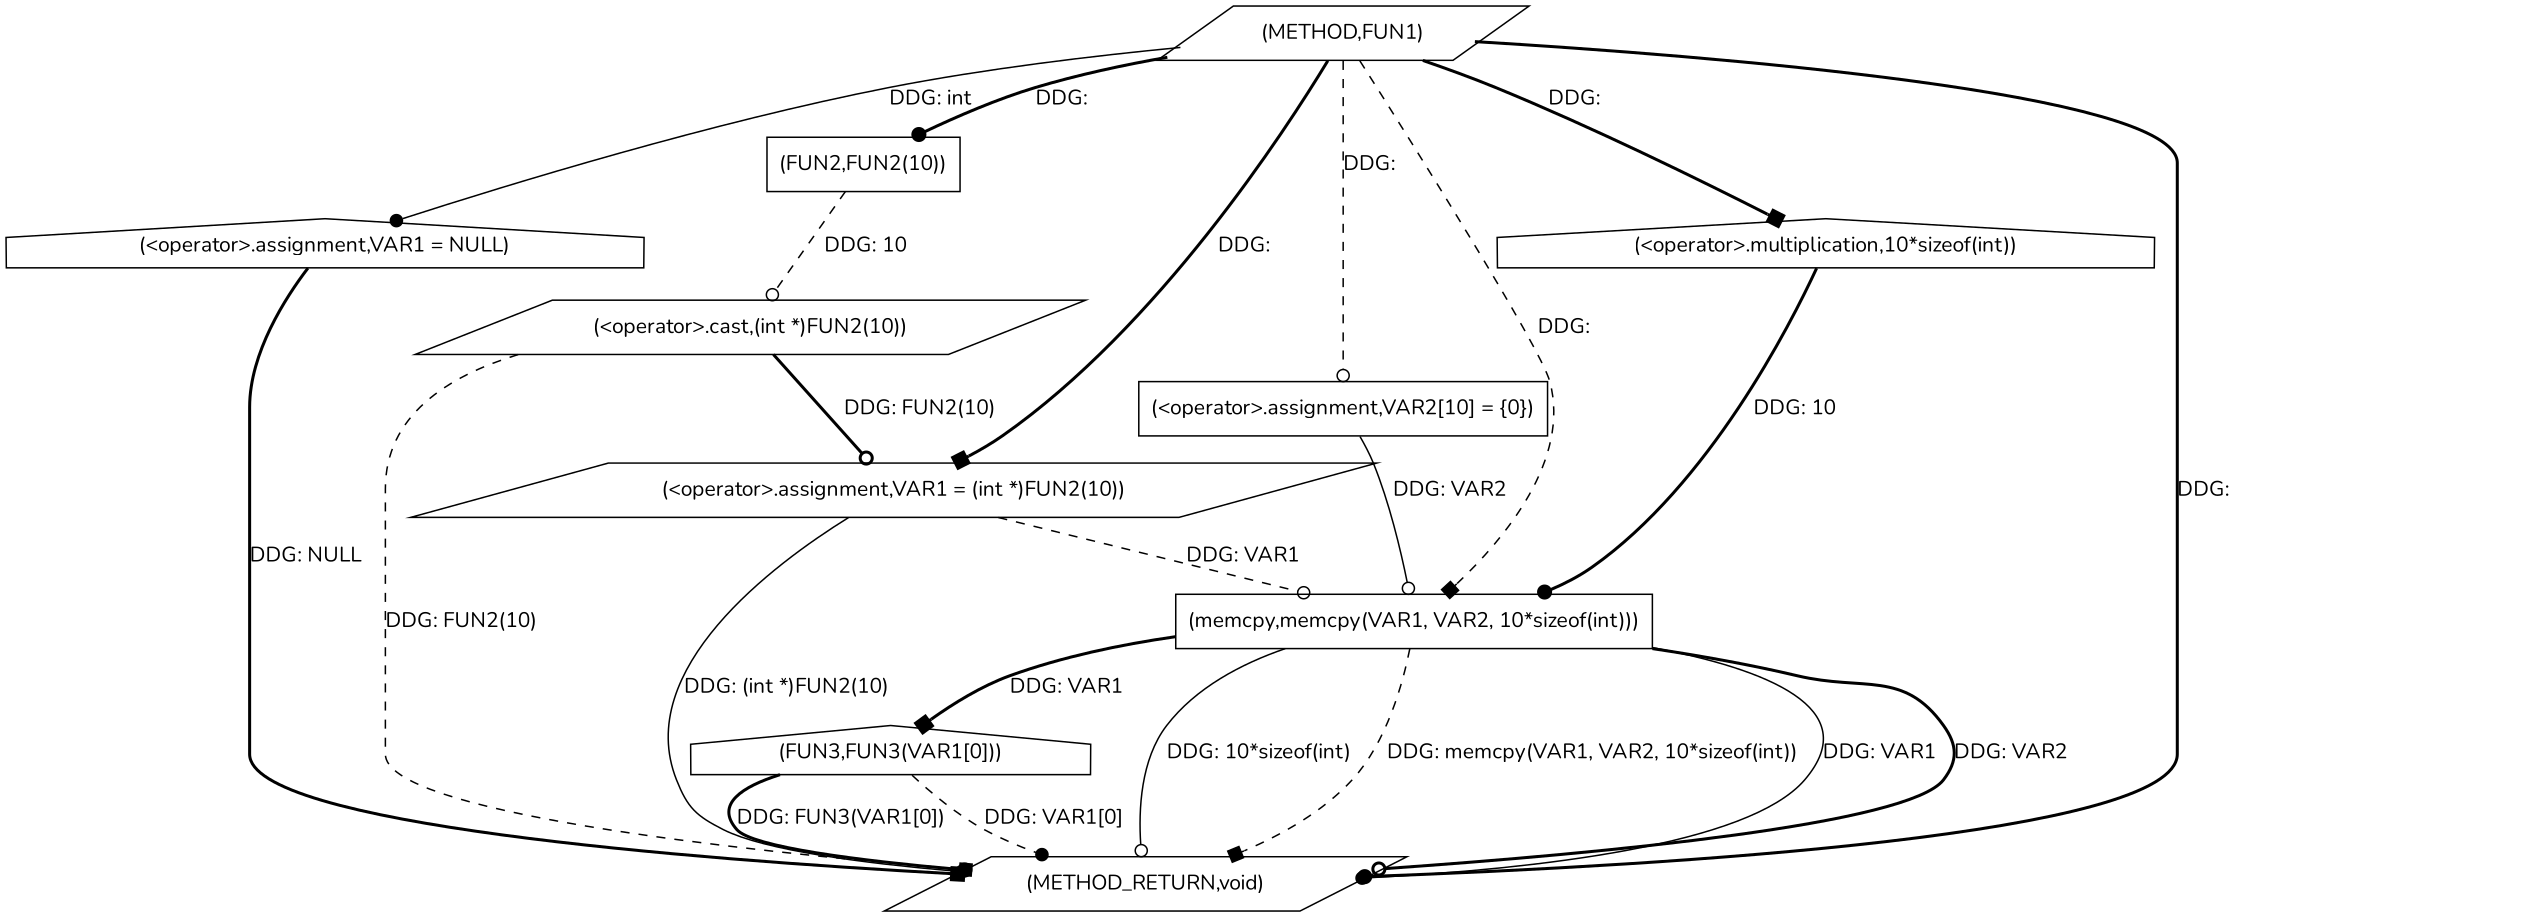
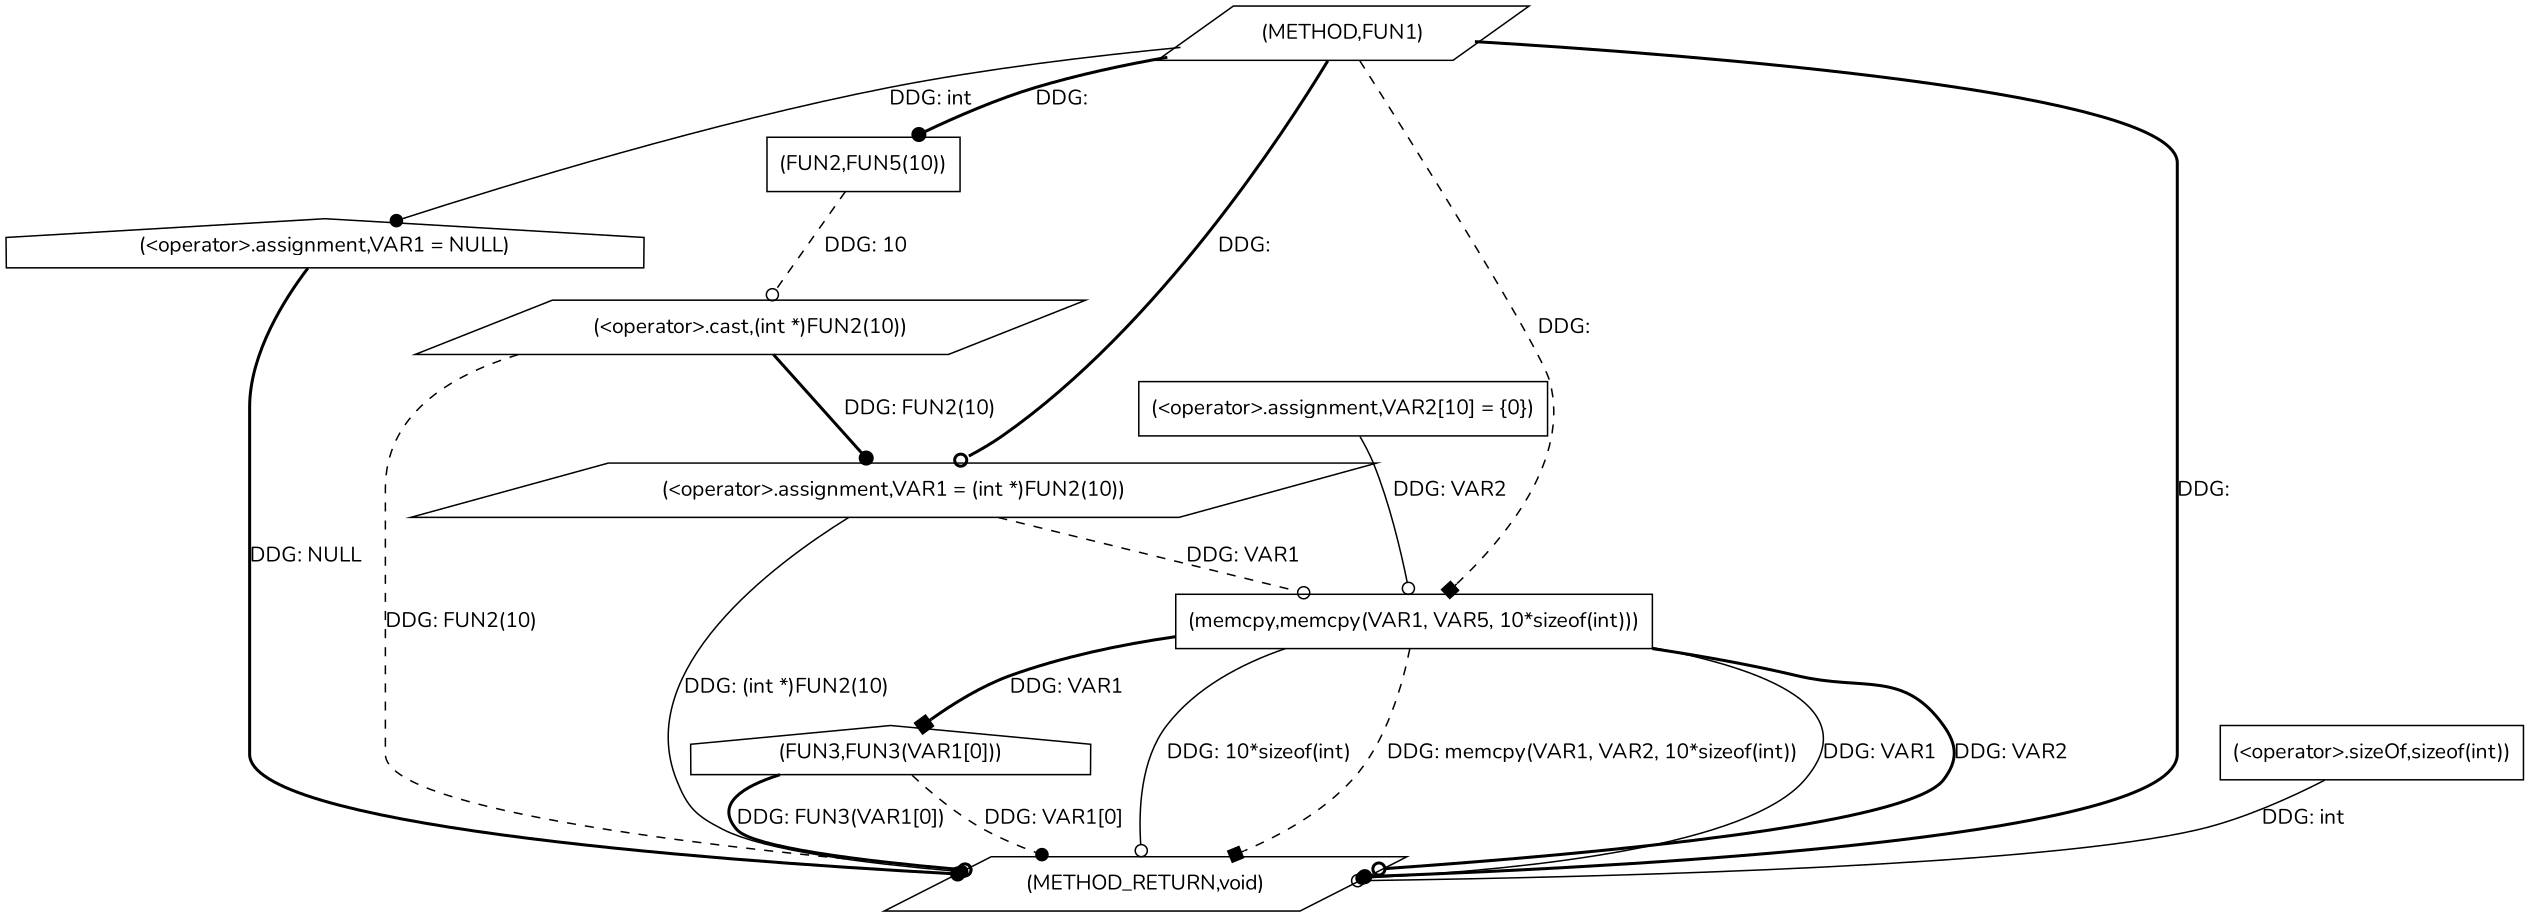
node "(FUN2,FUN2(10))": label "(FUN2,FUN2(10))" -> "(FUN2,FUN5(10))"
edge "(METHOD,FUN1)" -> "(<operator>.assignment,VAR2[10] = {0})": removed, label "DDG:"
node "(<operator>.multiplication,10*sizeof(int))": removed
edge "(METHOD,FUN1)" -> "(<operator>.assignment,VAR1 = (int *)FUN2(10))": arrowhead box -> odot
edge "(<operator>.cast,(int *)FUN2(10))" -> "(<operator>.assignment,VAR1 = (int *)FUN2(10))": arrowhead odot -> dot
node "(memcpy,memcpy(VAR1, VAR2, 10*sizeof(int)))": label "(memcpy,memcpy(VAR1, VAR2, 10*sizeof(int)))" -> "(memcpy,memcpy(VAR1, VAR5, 10*sizeof(int)))"
node "(<operator>.sizeOf,sizeof(int))": added
edge "(<operator>.cast,(int *)FUN2(10))" -> "(METHOD_RETURN,void)": arrowhead box -> odot
edge "(<operator>.assignment,VAR1 = NULL)" -> "(METHOD_RETURN,void)": arrowhead box -> dot
